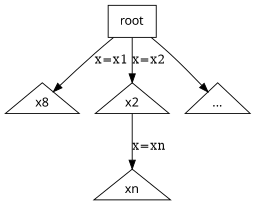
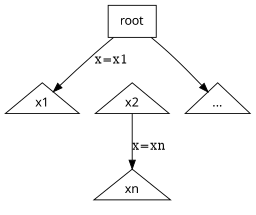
edge "root" -> "x2": removed, label "x=x2"
node "x8": label "x8" -> "x1"
